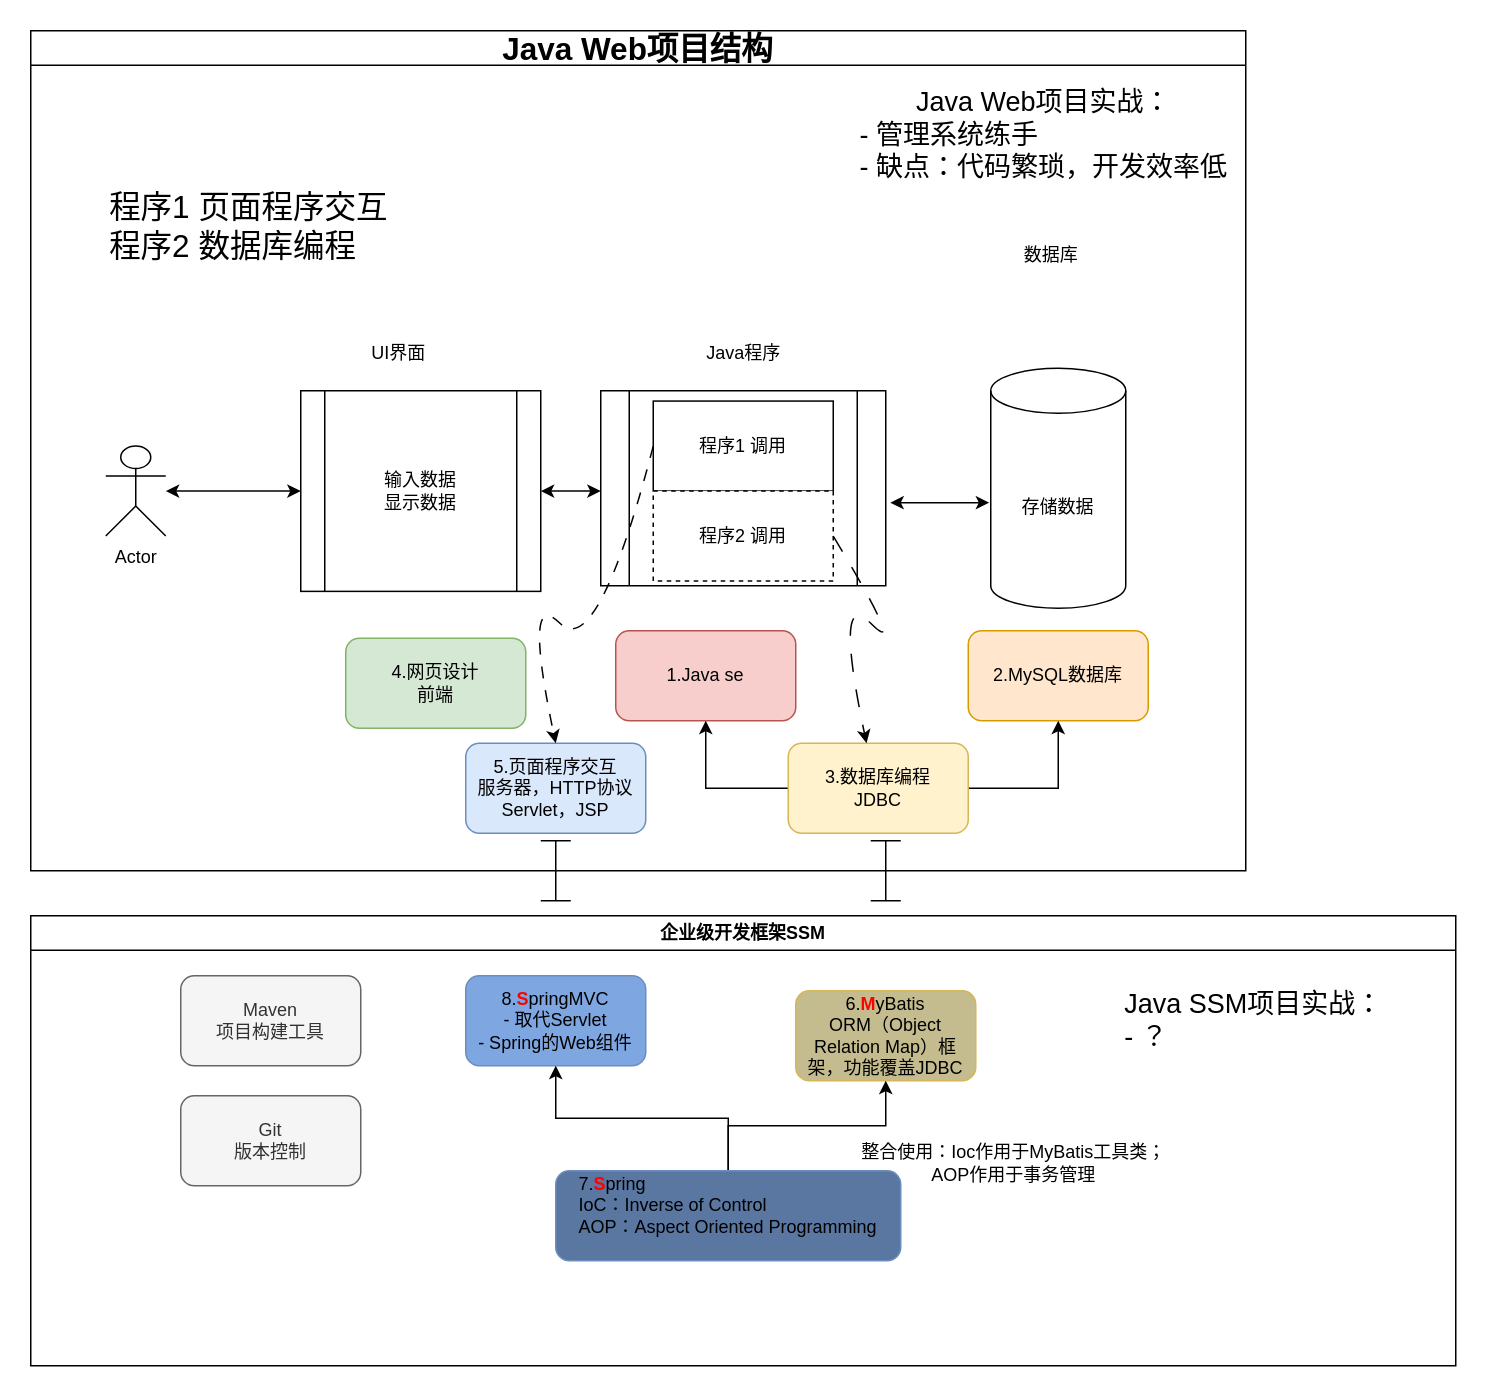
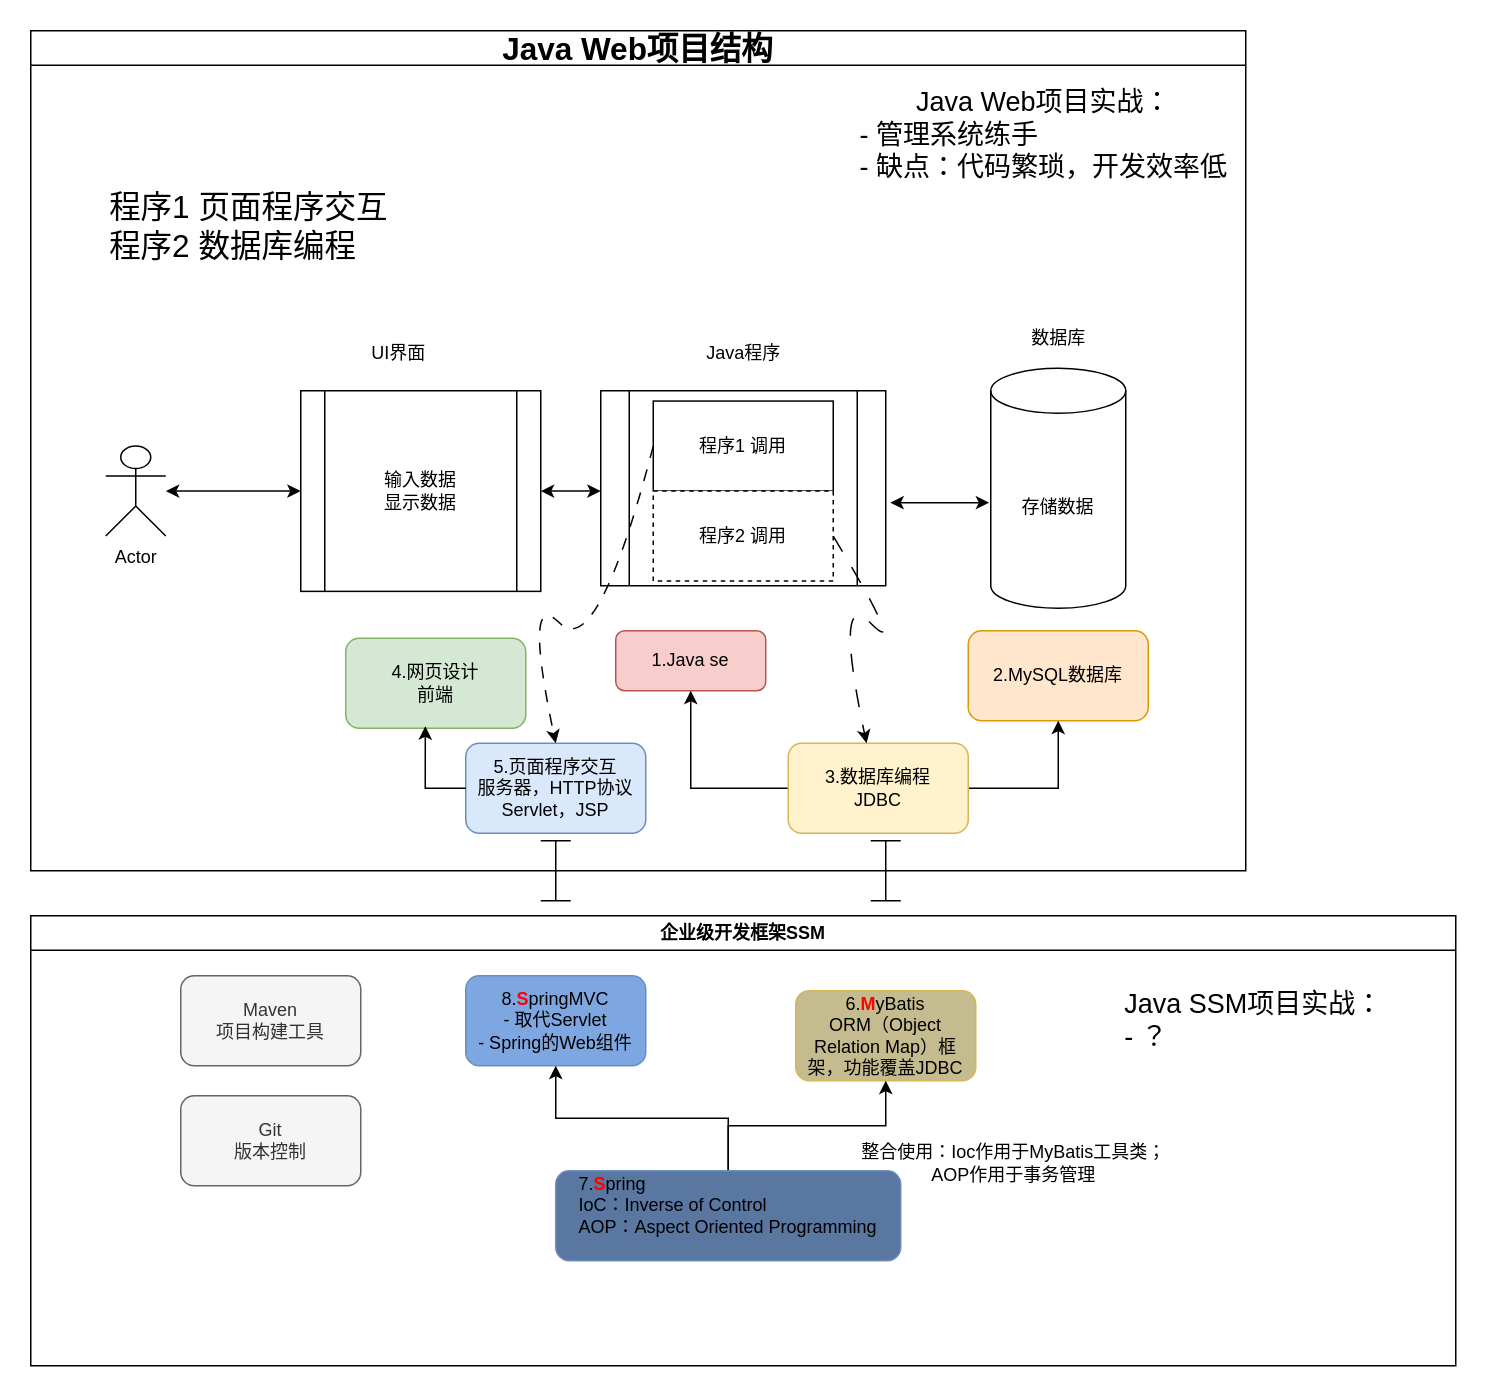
node "数据库": moved (1051, 256) -> (1058, 338)
node "1.Java se": size 180x90 -> 150x60
edge "5.页面程序交互 服务器，HTTP协议 Servlet，JSP" -> "4.网页设计 前端": added
